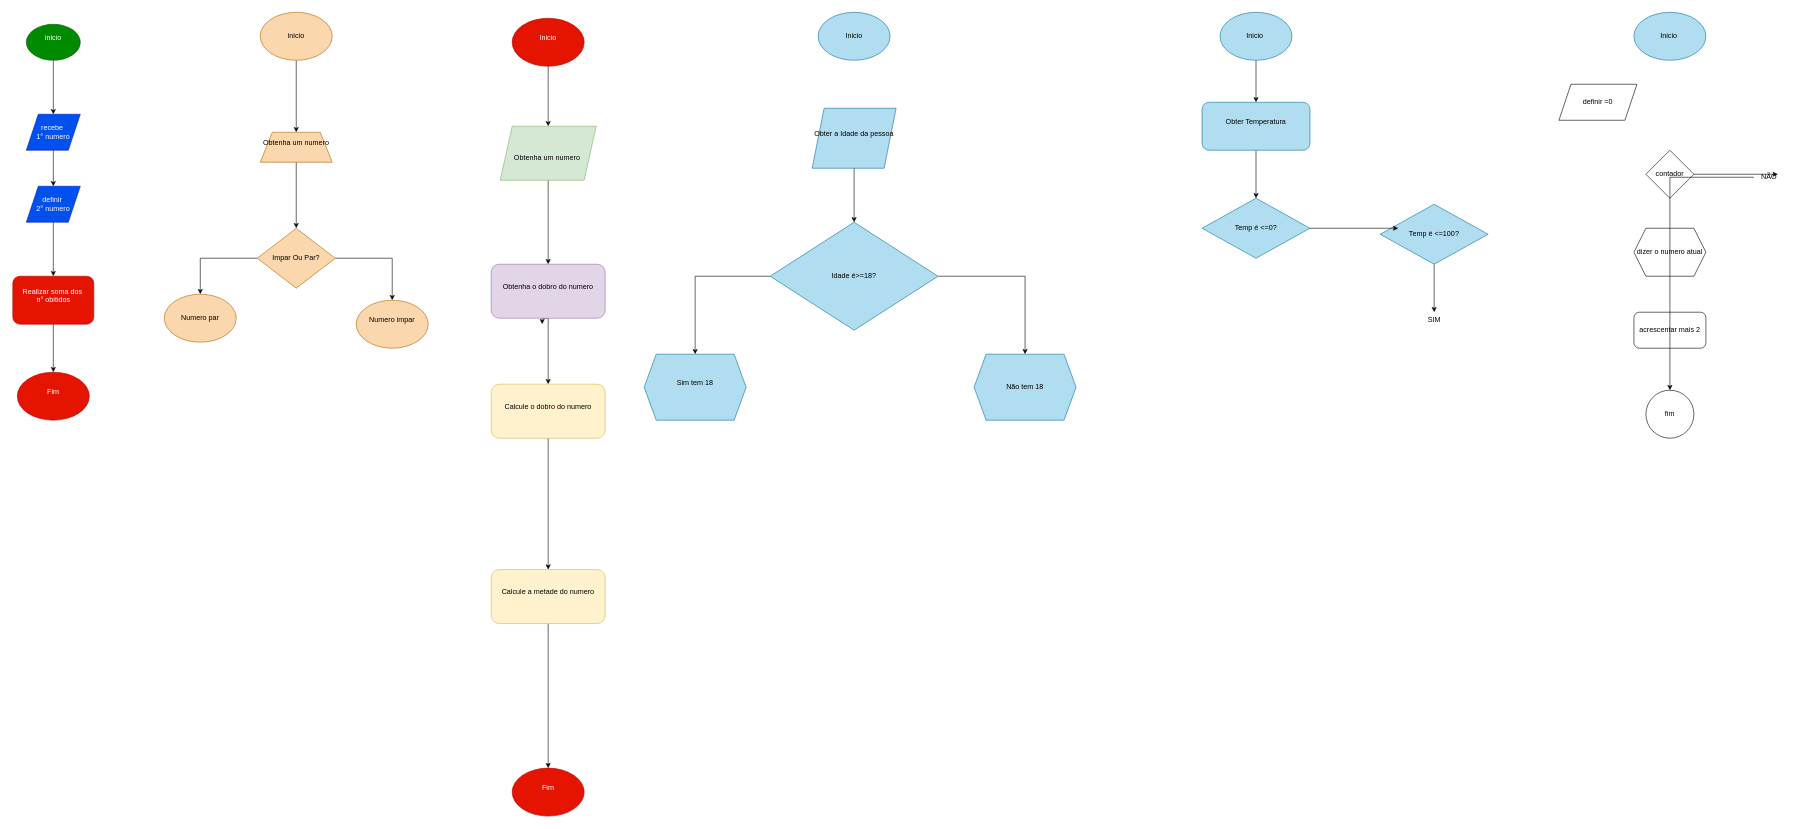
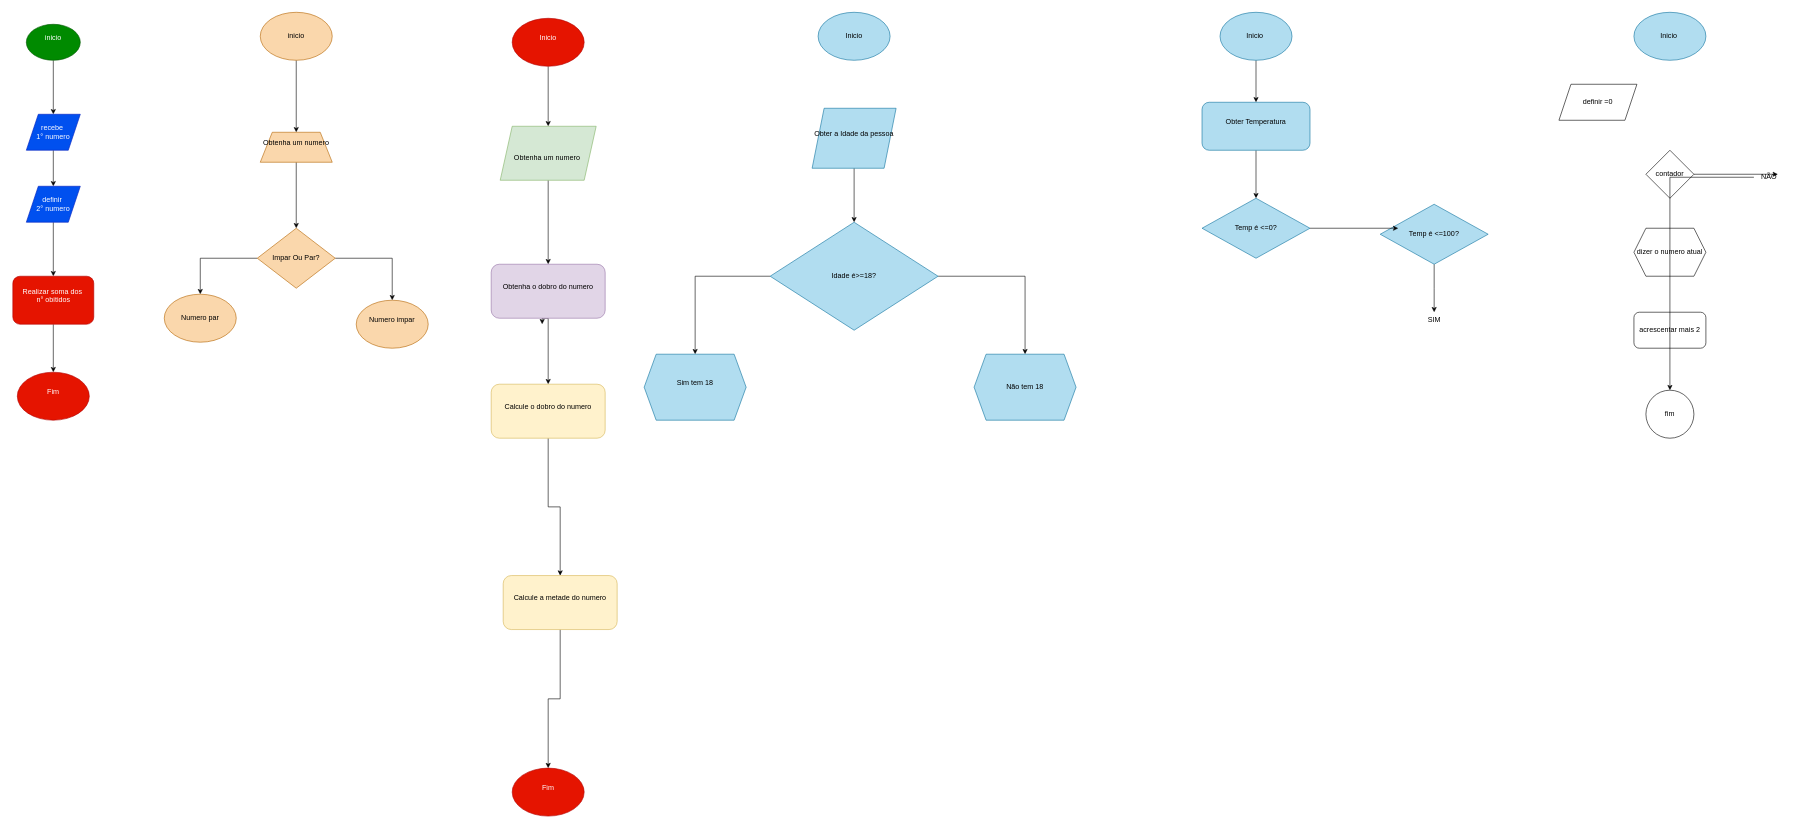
node "Calcule a metade do numero": moved (548, 597) -> (560, 603)
